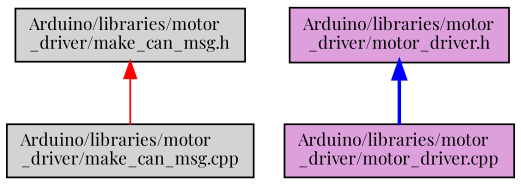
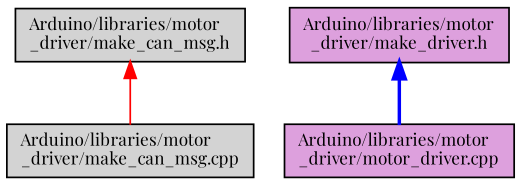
node "Arduino/libraries/motor _driver/motor_driver.h": label "Arduino/libraries/motor _driver/motor_driver.h" -> "Arduino/libraries/motor _driver/make_driver.h"
